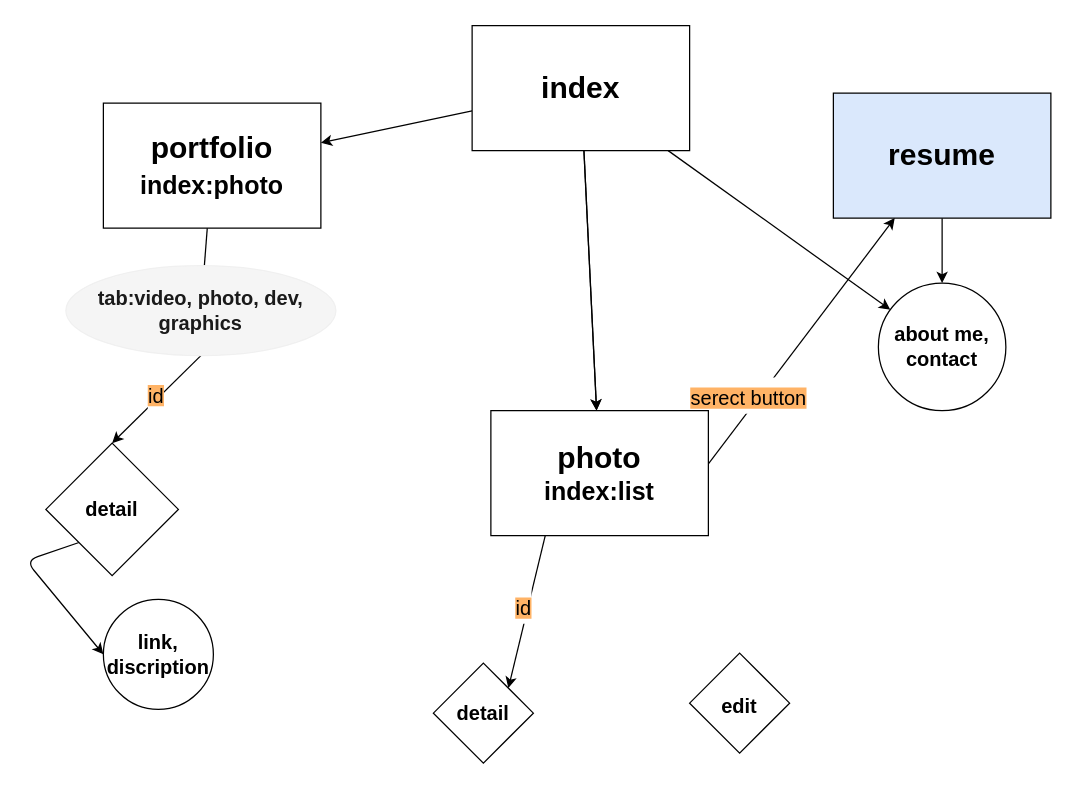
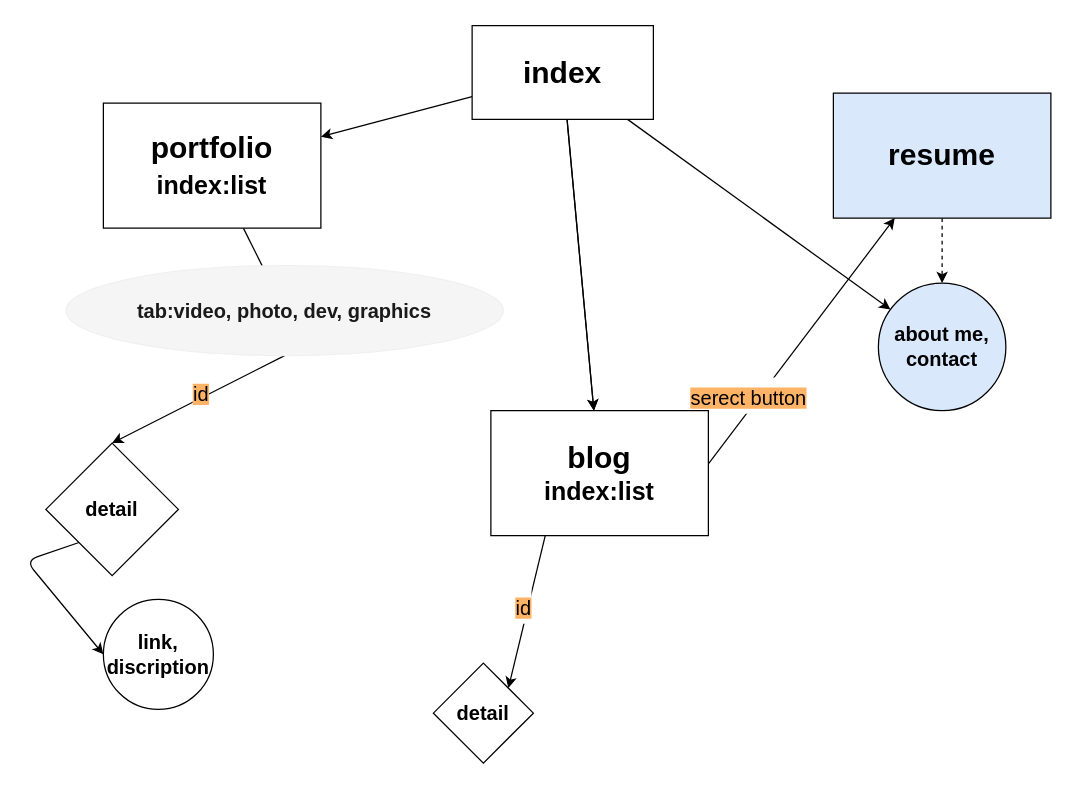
node "index": size 218x125 -> 181x94
node "portfolio index:photo": label "portfolio index:photo" -> "portfolio index:list"
edge "resume" -> "about me, contact": style solid -> dashed
node "tab:video, photo, dev, graphics": size 270x90 -> 438x90
node "about me, contact": fillcolor #ffffff -> #dae8fc
node "photo index:list": label "photo index:list" -> "blog index:list"
node "edit": removed
